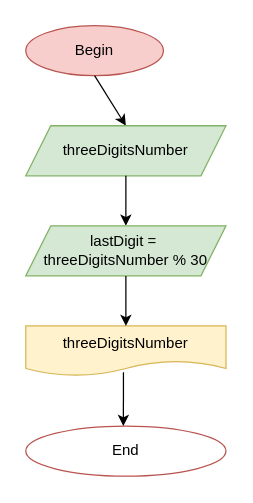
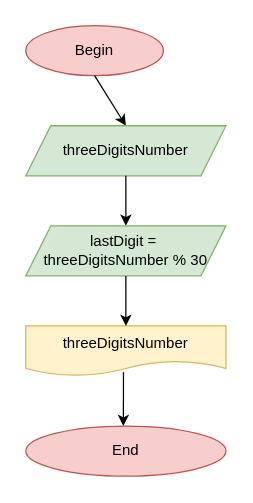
node "End": fillcolor #ffffff -> #f8cecc
